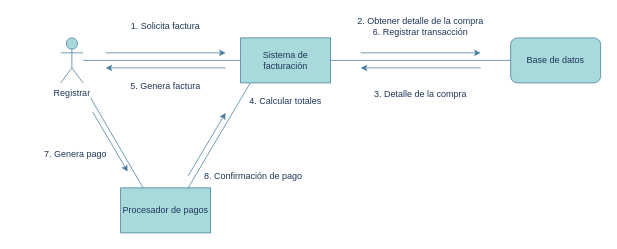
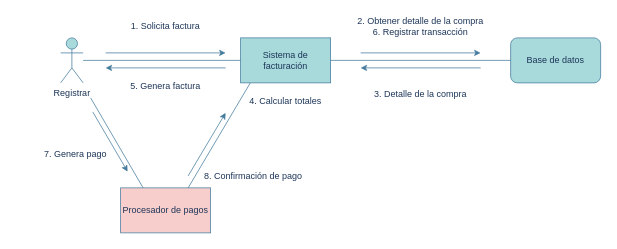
node "Procesador de pagos": fillcolor #a8dadc -> #f8cecc
